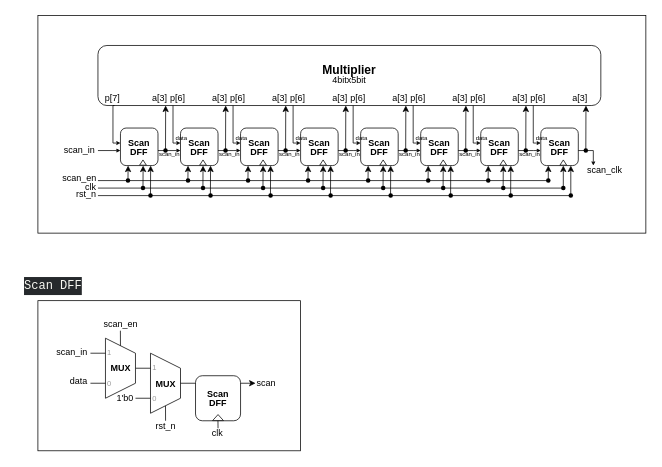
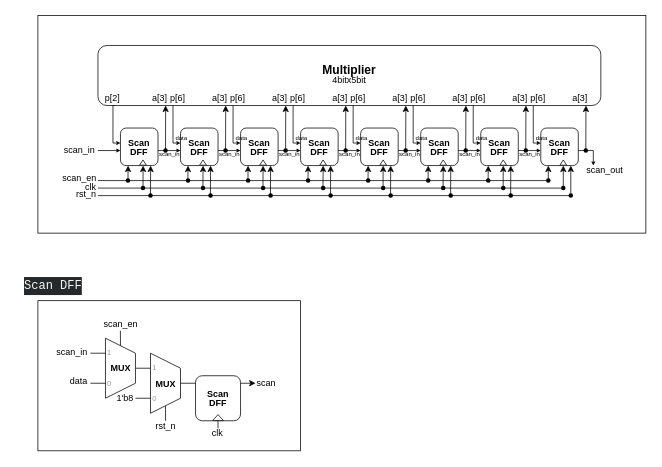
node "p[7]": label "p[7]" -> "p[2]"
node "scan_clk": label "scan_clk" -> "scan_out"
node "1'b0": label "1'b0" -> "1'b8"
